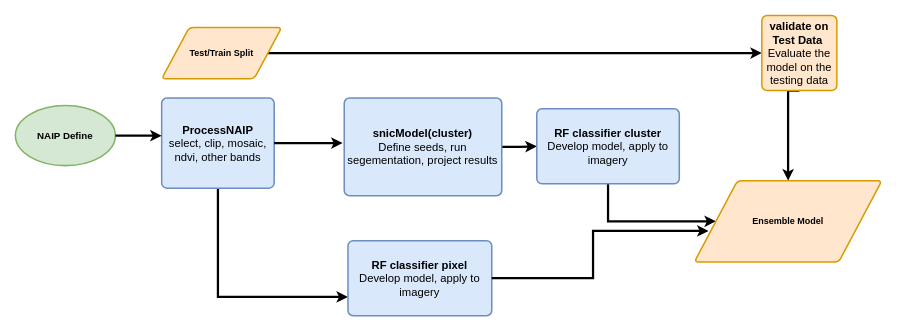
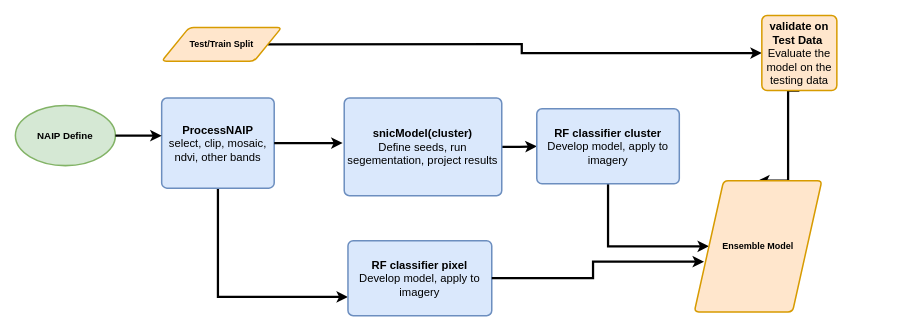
node "Test/Train Split": size 120x51 -> 120x34
node "Ensemble Model": size 188x81 -> 128x131
